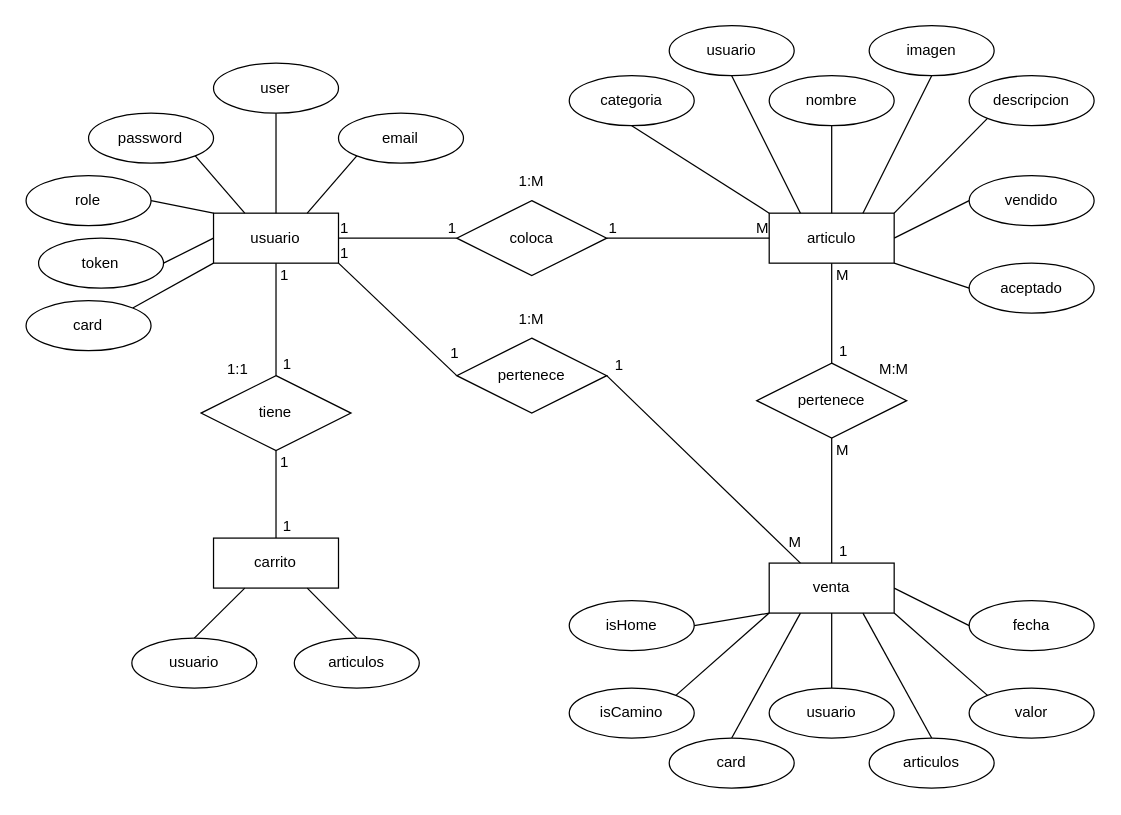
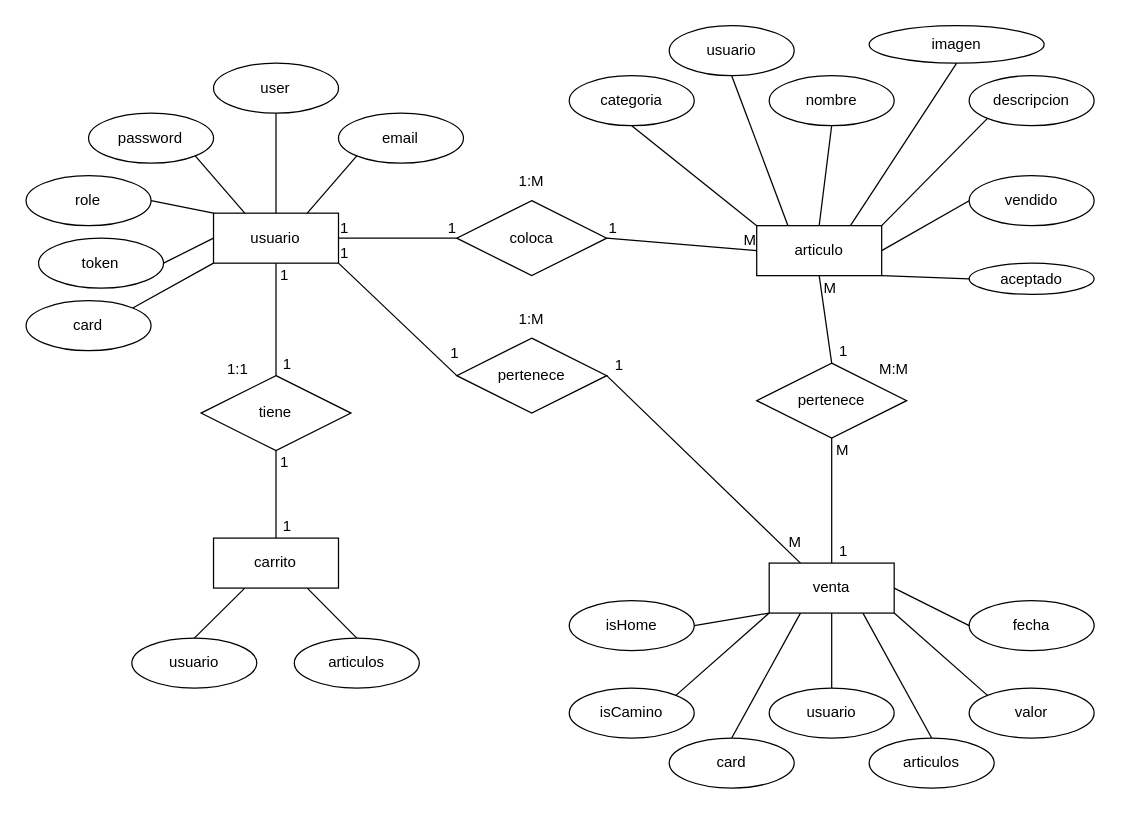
node "imagen": size 125x50 -> 175x38
node "articulo": moved (832, 238) -> (819, 251)
node "aceptado": size 125x50 -> 125x31
